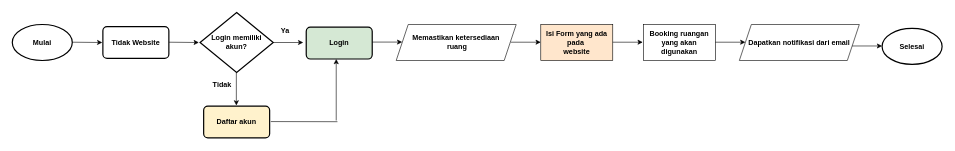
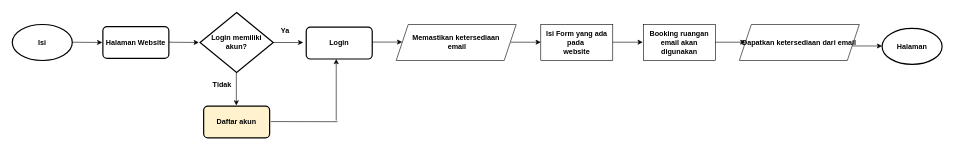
node "Mulai": label "Mulai" -> "Isi"
node "Tidak Website": label "Tidak Website" -> "Halaman Website"
node "Memastikan ketersediaan ruang": label "Memastikan ketersediaan ruang" -> "Memastikan ketersediaan email"
node "Isi Form yang ada pada website": fillcolor #ffe6cc -> #ffffff
node "Booking ruangan yang akan digunakan": label "Booking ruangan yang akan digunakan" -> "Booking ruangan email akan digunakan"
node "Dapatkan notifikasi dari email": label "Dapatkan notifikasi dari email" -> "Dapatkan ketersediaan dari email"
node "Login": fillcolor #d5e8d4 -> #ffffff
node "Selesai": label "Selesai" -> "Halaman"
